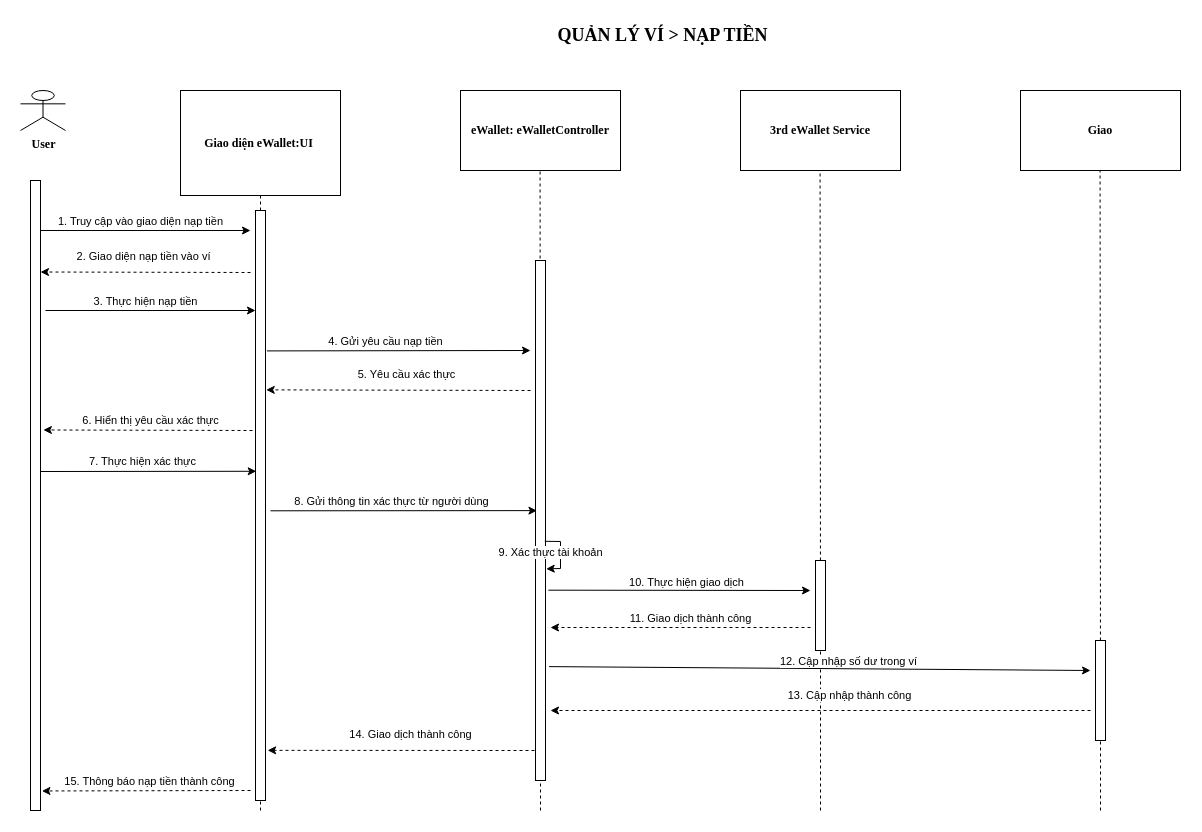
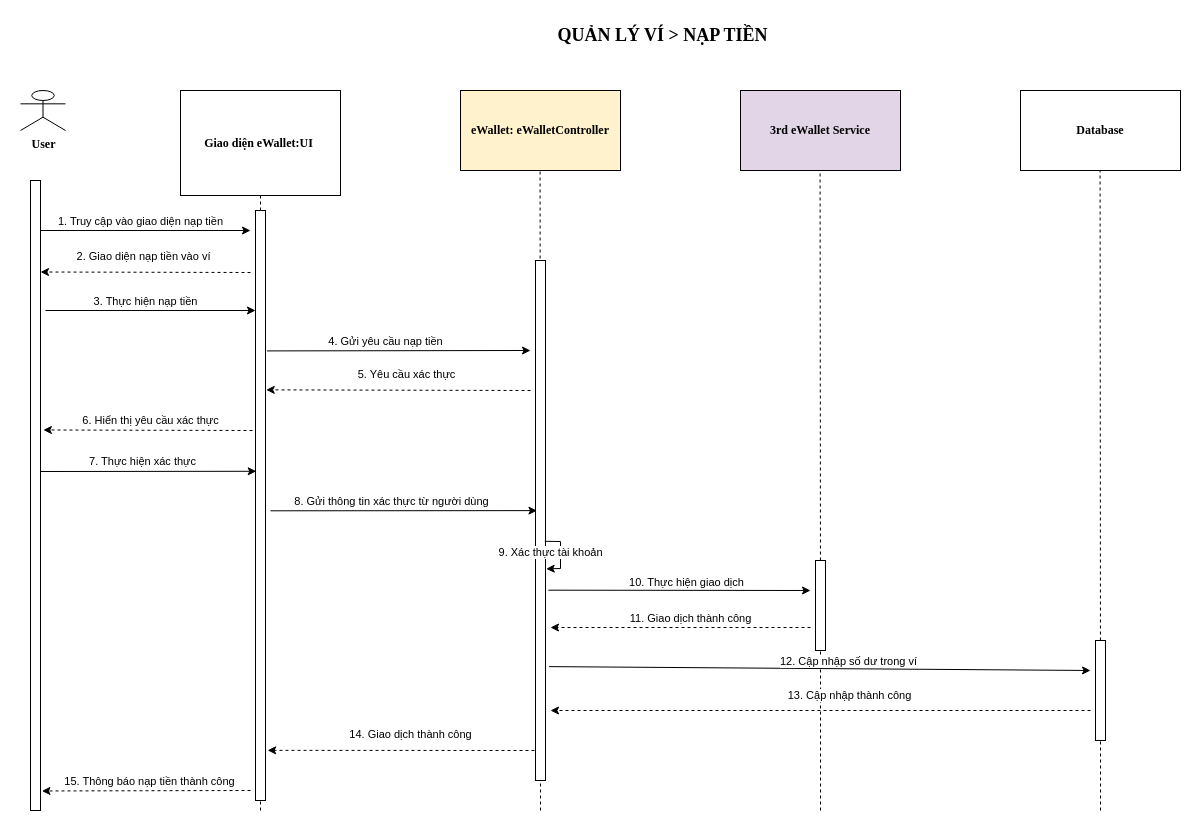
node "eWallet: eWalletController": fillcolor #ffffff -> #fff2cc
node "3rd eWallet Service": fillcolor #ffffff -> #e1d5e7
node "Giao": label "Giao" -> "Database"
